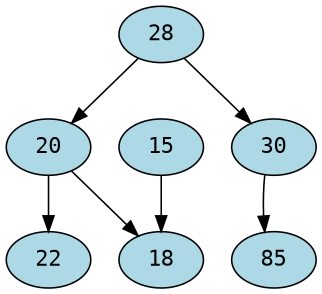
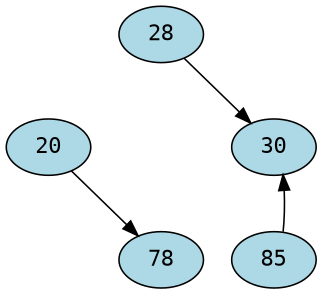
edge "28" -> "20": removed
node "15": removed
edge "30" -> "85": reversed
node "22": removed
node "18": label "18" -> "78"
